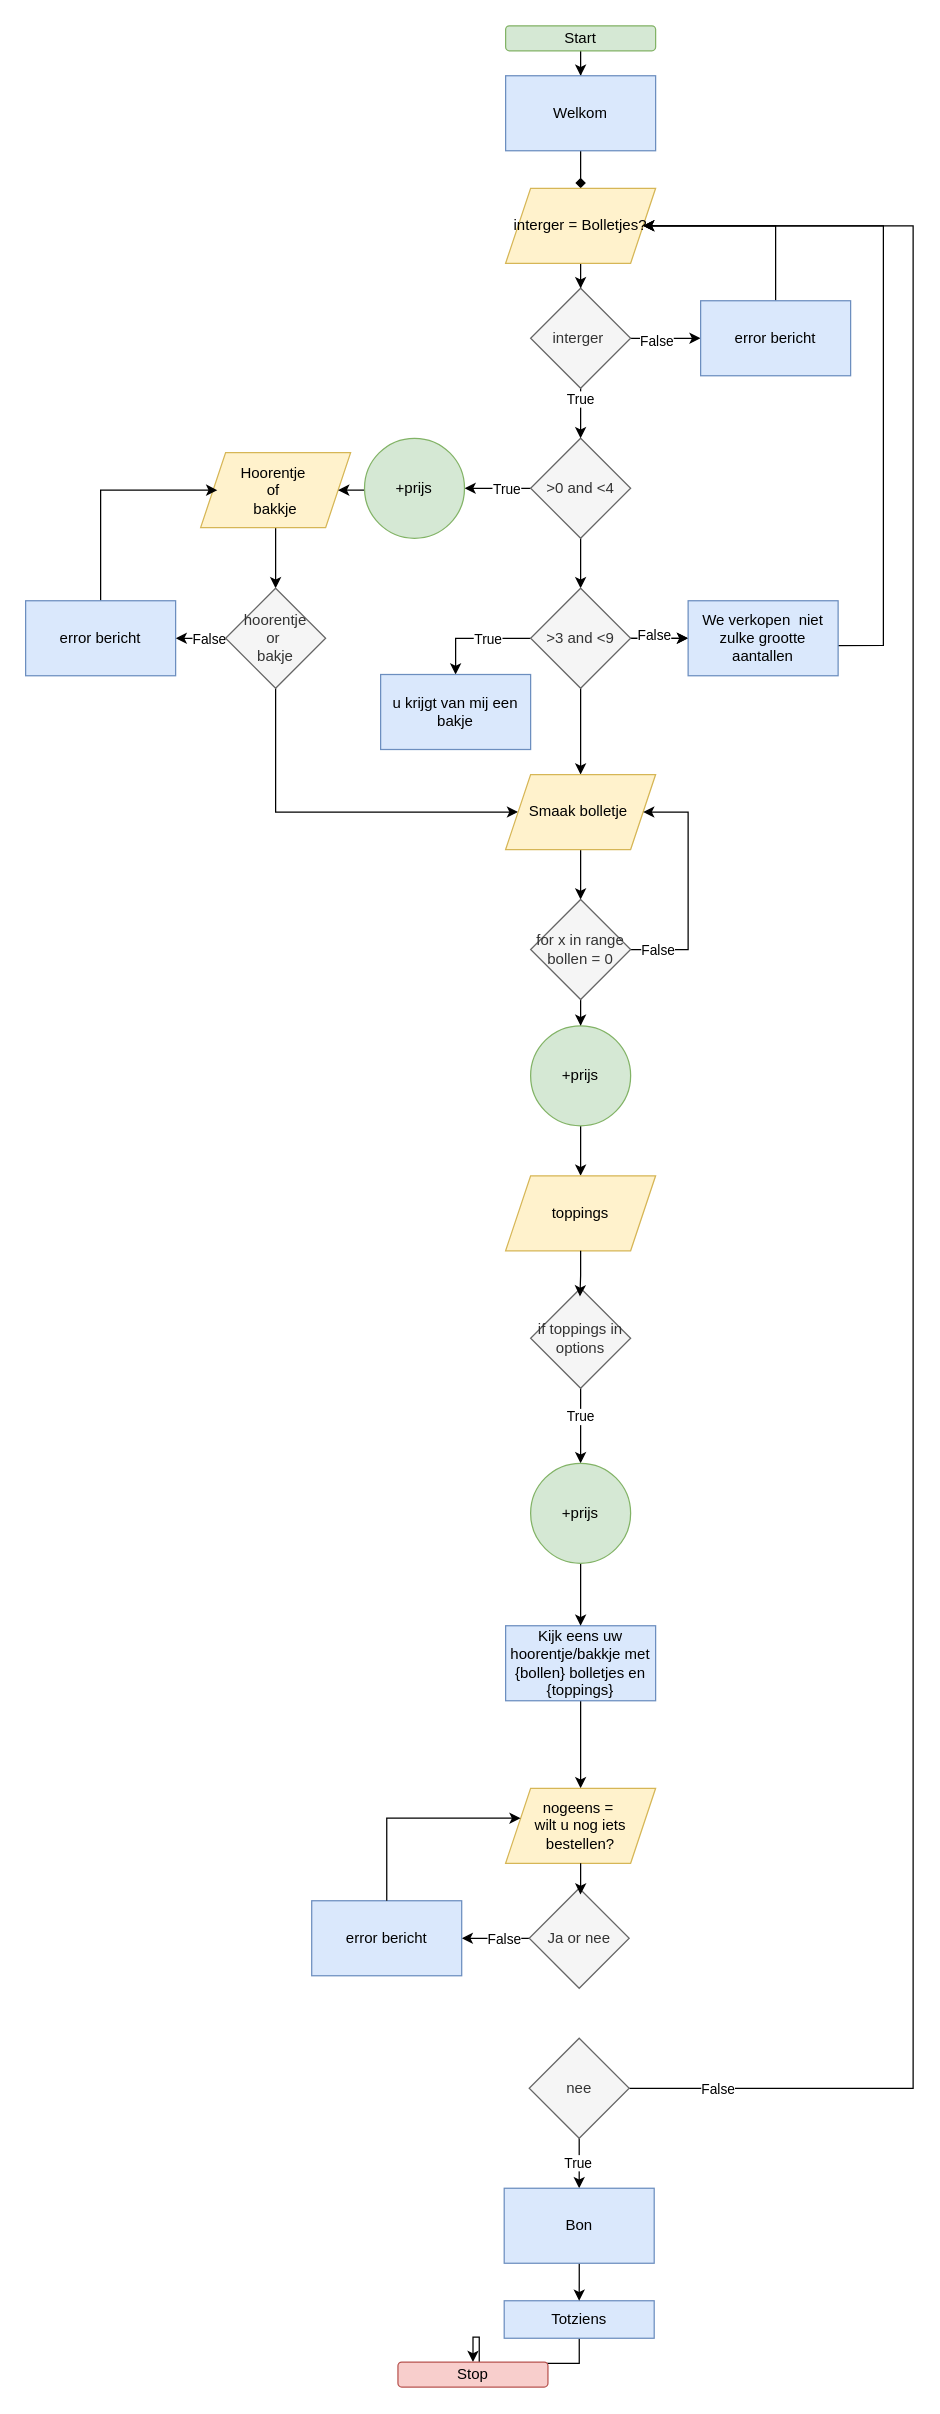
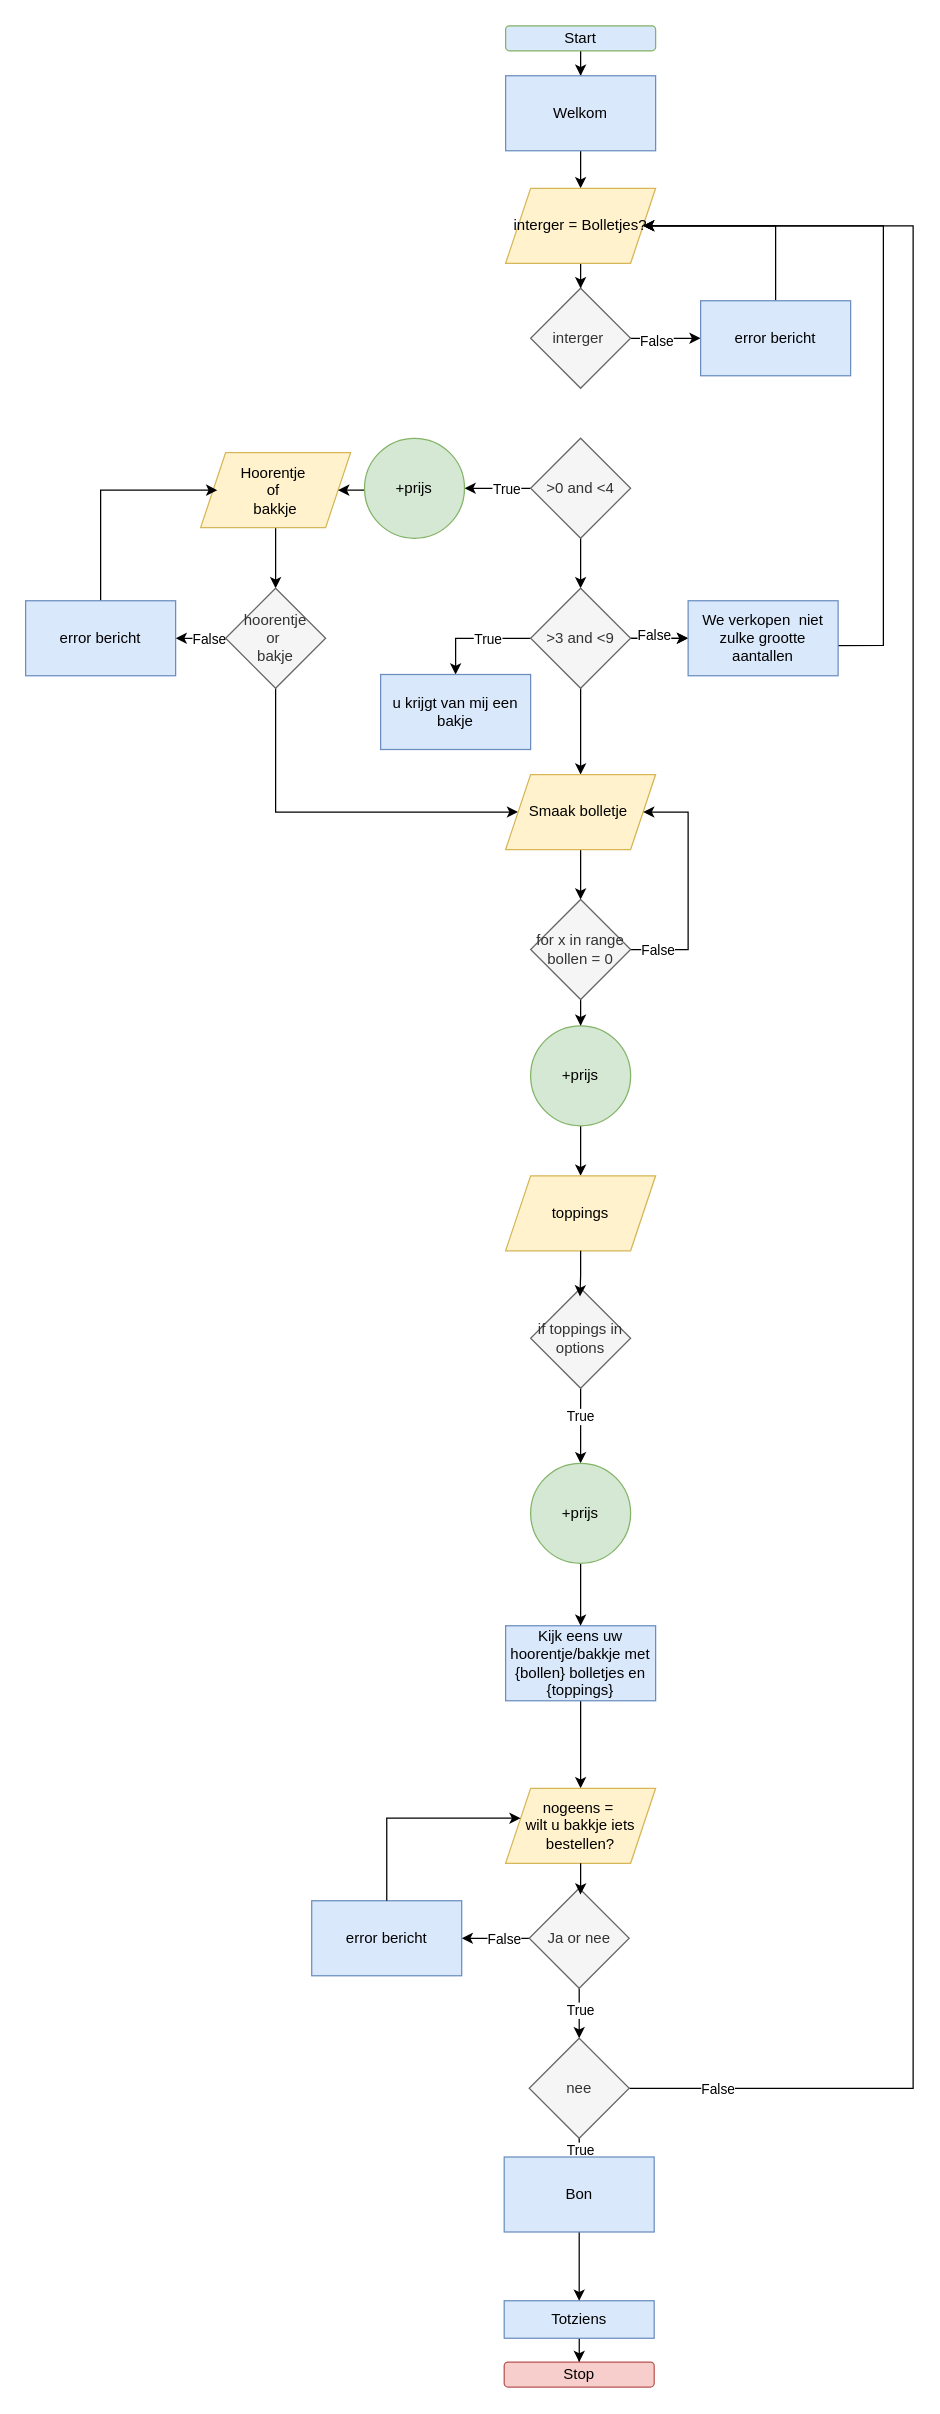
node "Start": fillcolor #d5e8d4 -> #dae8fc
edge "Welkom" -> "interger = Bolletjes?": arrowhead diamond -> classic
edge "interger" -> ">0 and <4": removed, label "True"
node "nogeens = wilt u nog iets bestellen?": label "nogeens = wilt u nog iets bestellen?" -> "nogeens = wilt u bakkje iets bestellen?"
edge "Ja or nee" -> "nee": added, label "True"
node "Bon": moved (579, 2226) -> (579, 2194)
node "Stop": moved (473, 2374) -> (579, 2374)
